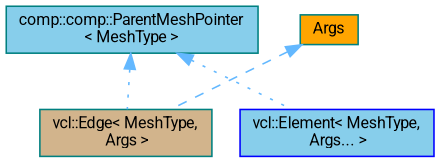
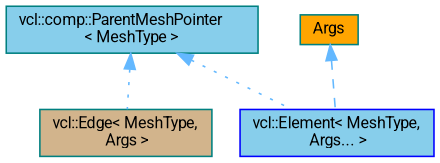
node "comp::comp::ParentMeshPointer < MeshType >": label "comp::comp::ParentMeshPointer < MeshType >" -> "vcl::comp::ParentMeshPointer < MeshType >"
edge "vcl::Edge< MeshType, Args >" -> "Args": now "vcl::Element< MeshType, Args... >" -> "Args"
